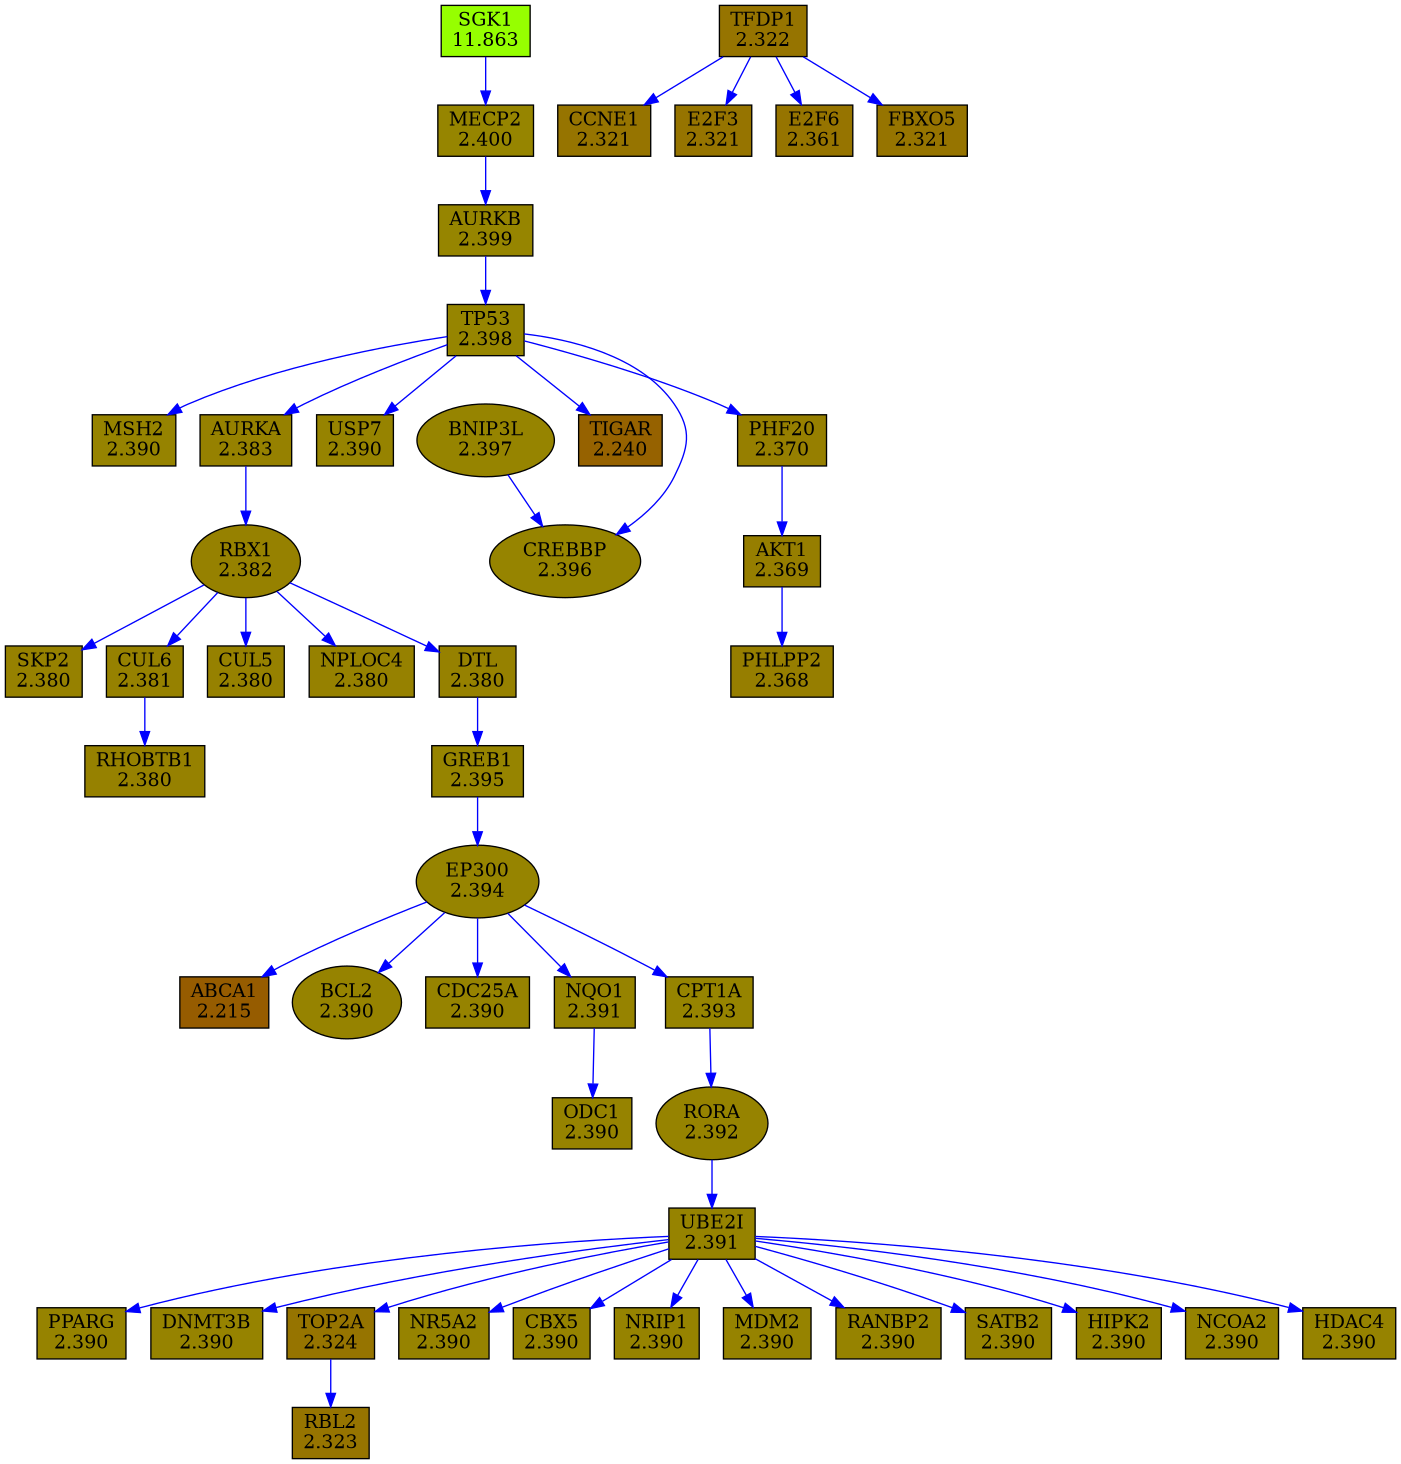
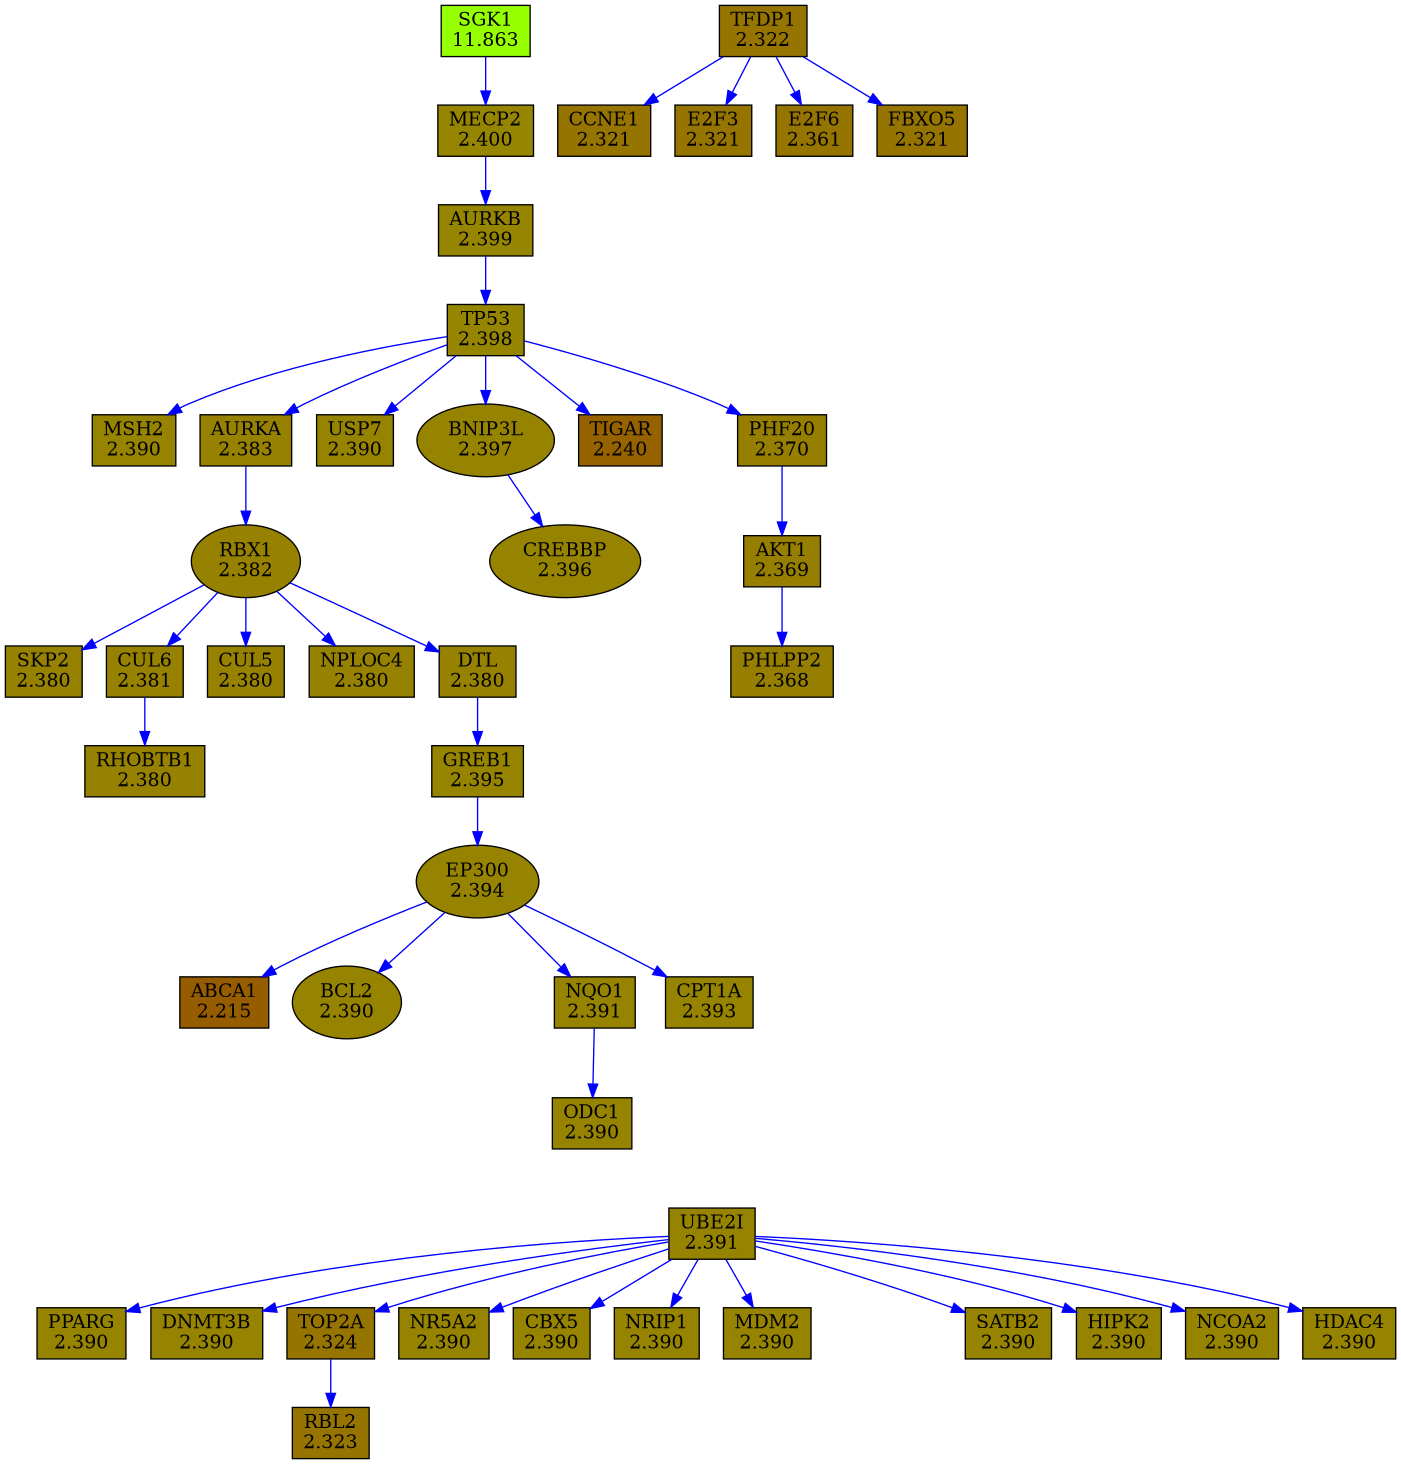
edge "TP53 2.398" -> "CREBBP 2.396": now "TP53 2.398" -> "BNIP3L 2.397"
node "CDC25A 2.390": removed
node "RORA 2.392": removed
node "RANBP2 2.390": removed
